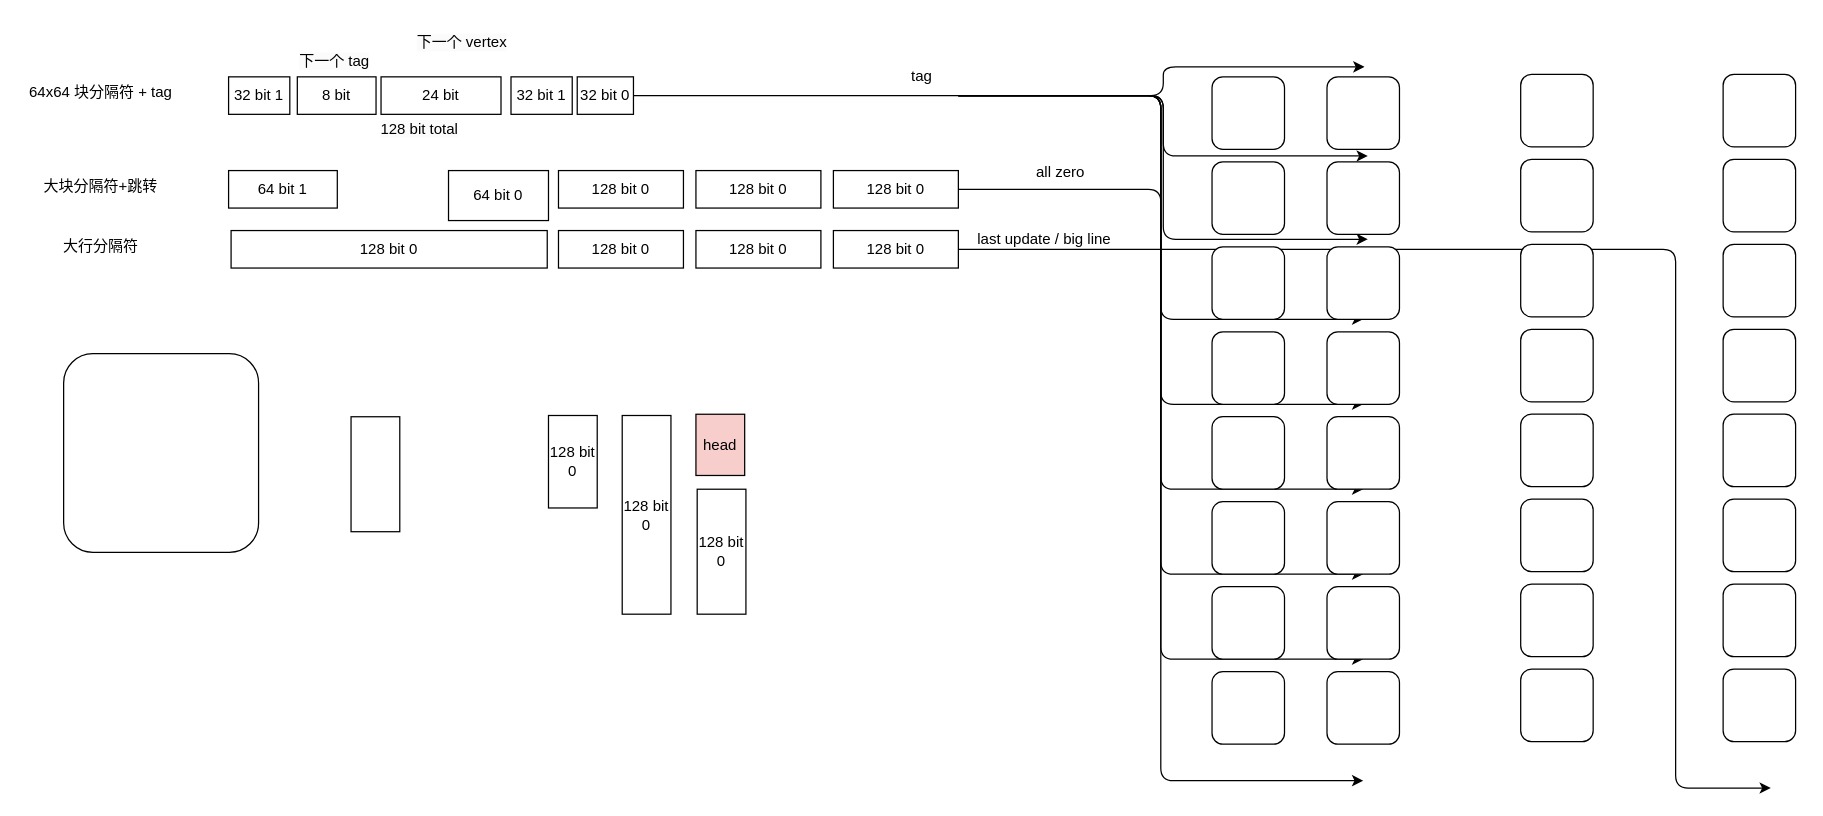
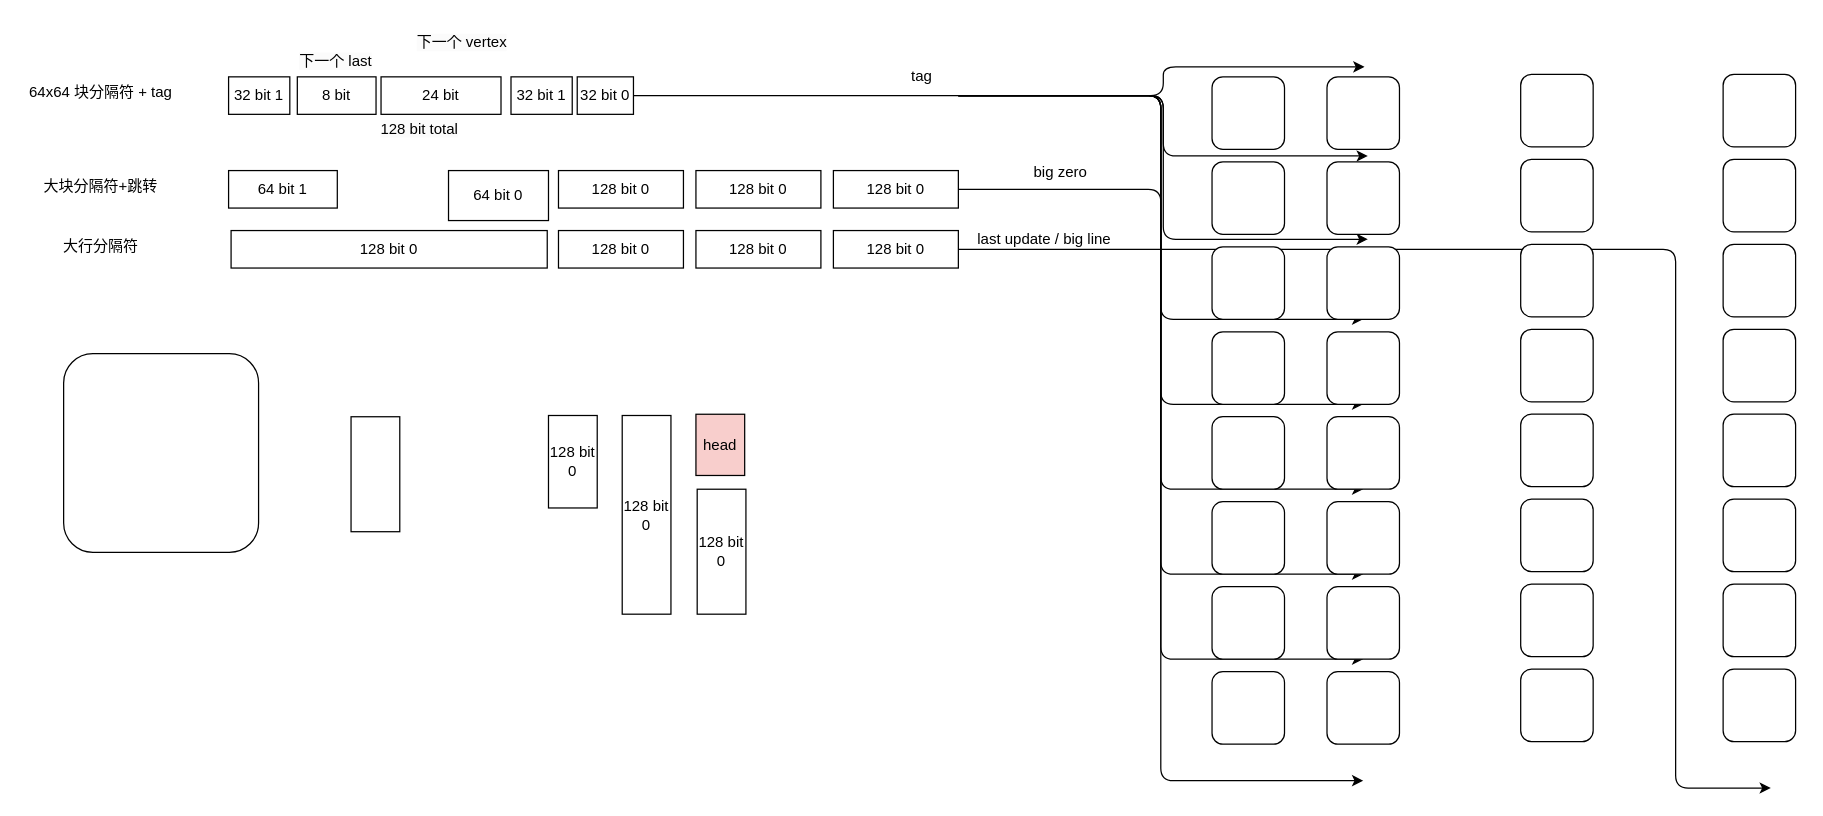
node "下一个 tag": label "下一个 tag" -> "下一个 last"
node "all zero": label "all zero" -> "big zero"
